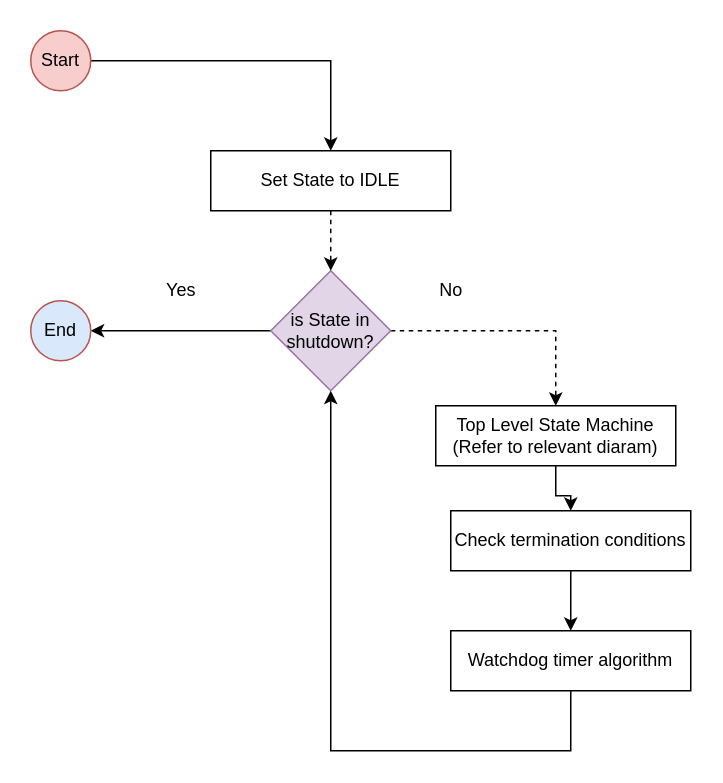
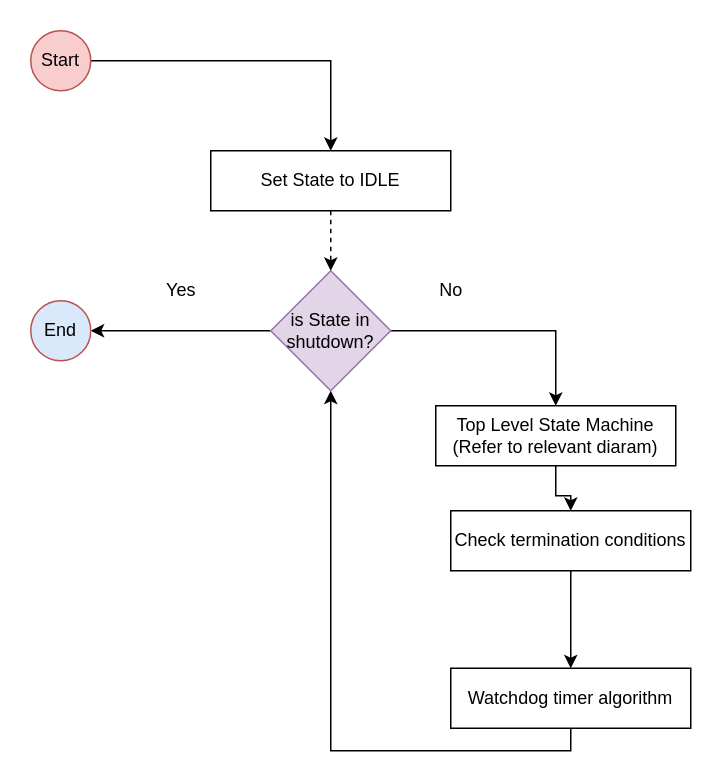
edge "is State in shutdown?" -> "Top Level State Machine (Refer to relevant diaram)": style dashed -> solid
node "Watchdog timer algorithm": moved (571, 661) -> (571, 698)
